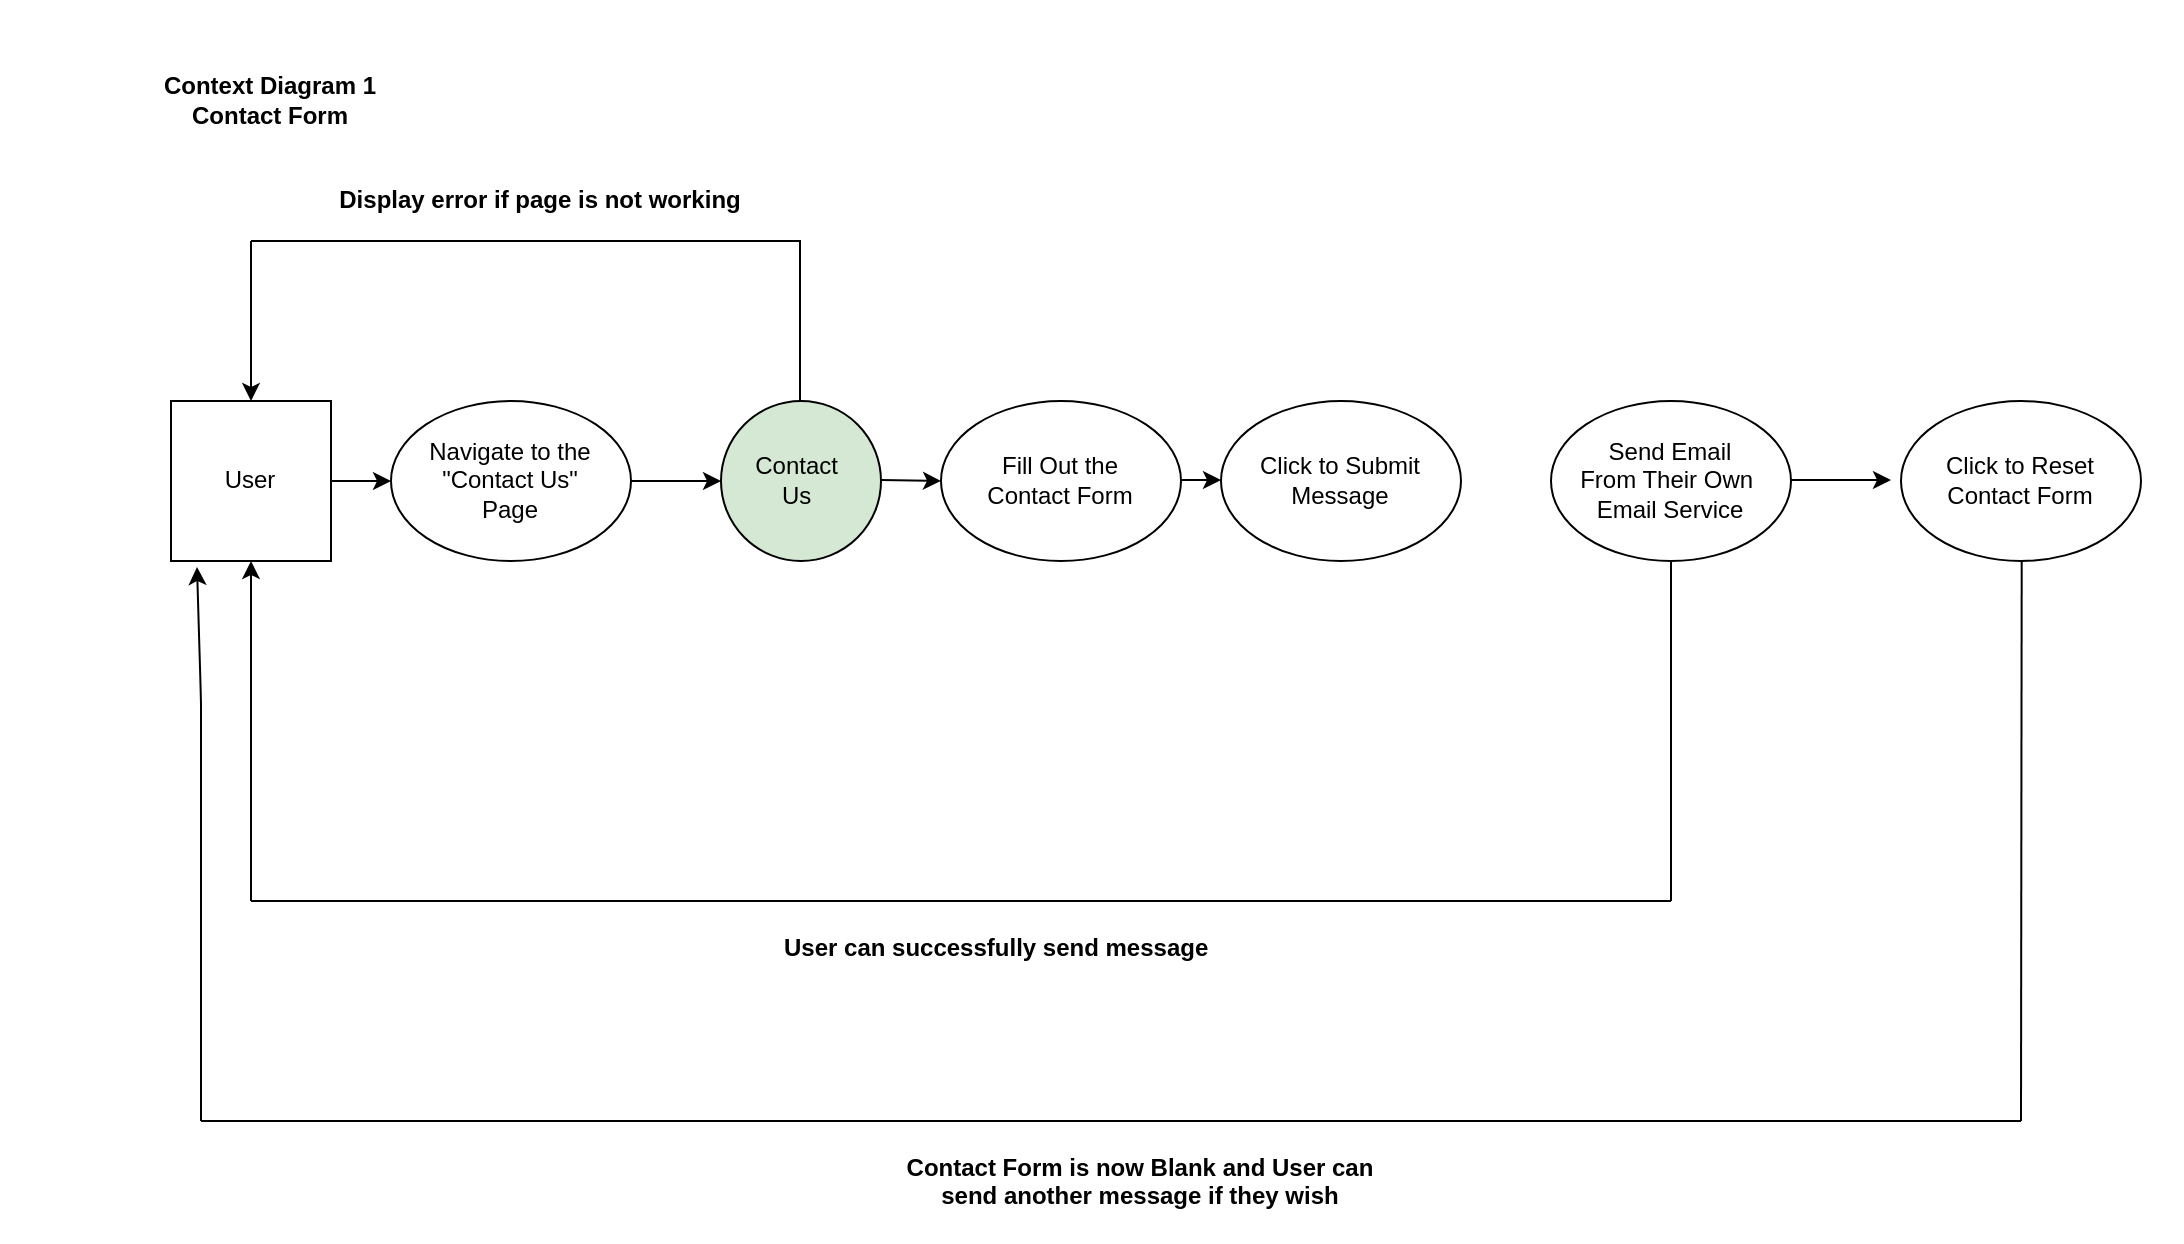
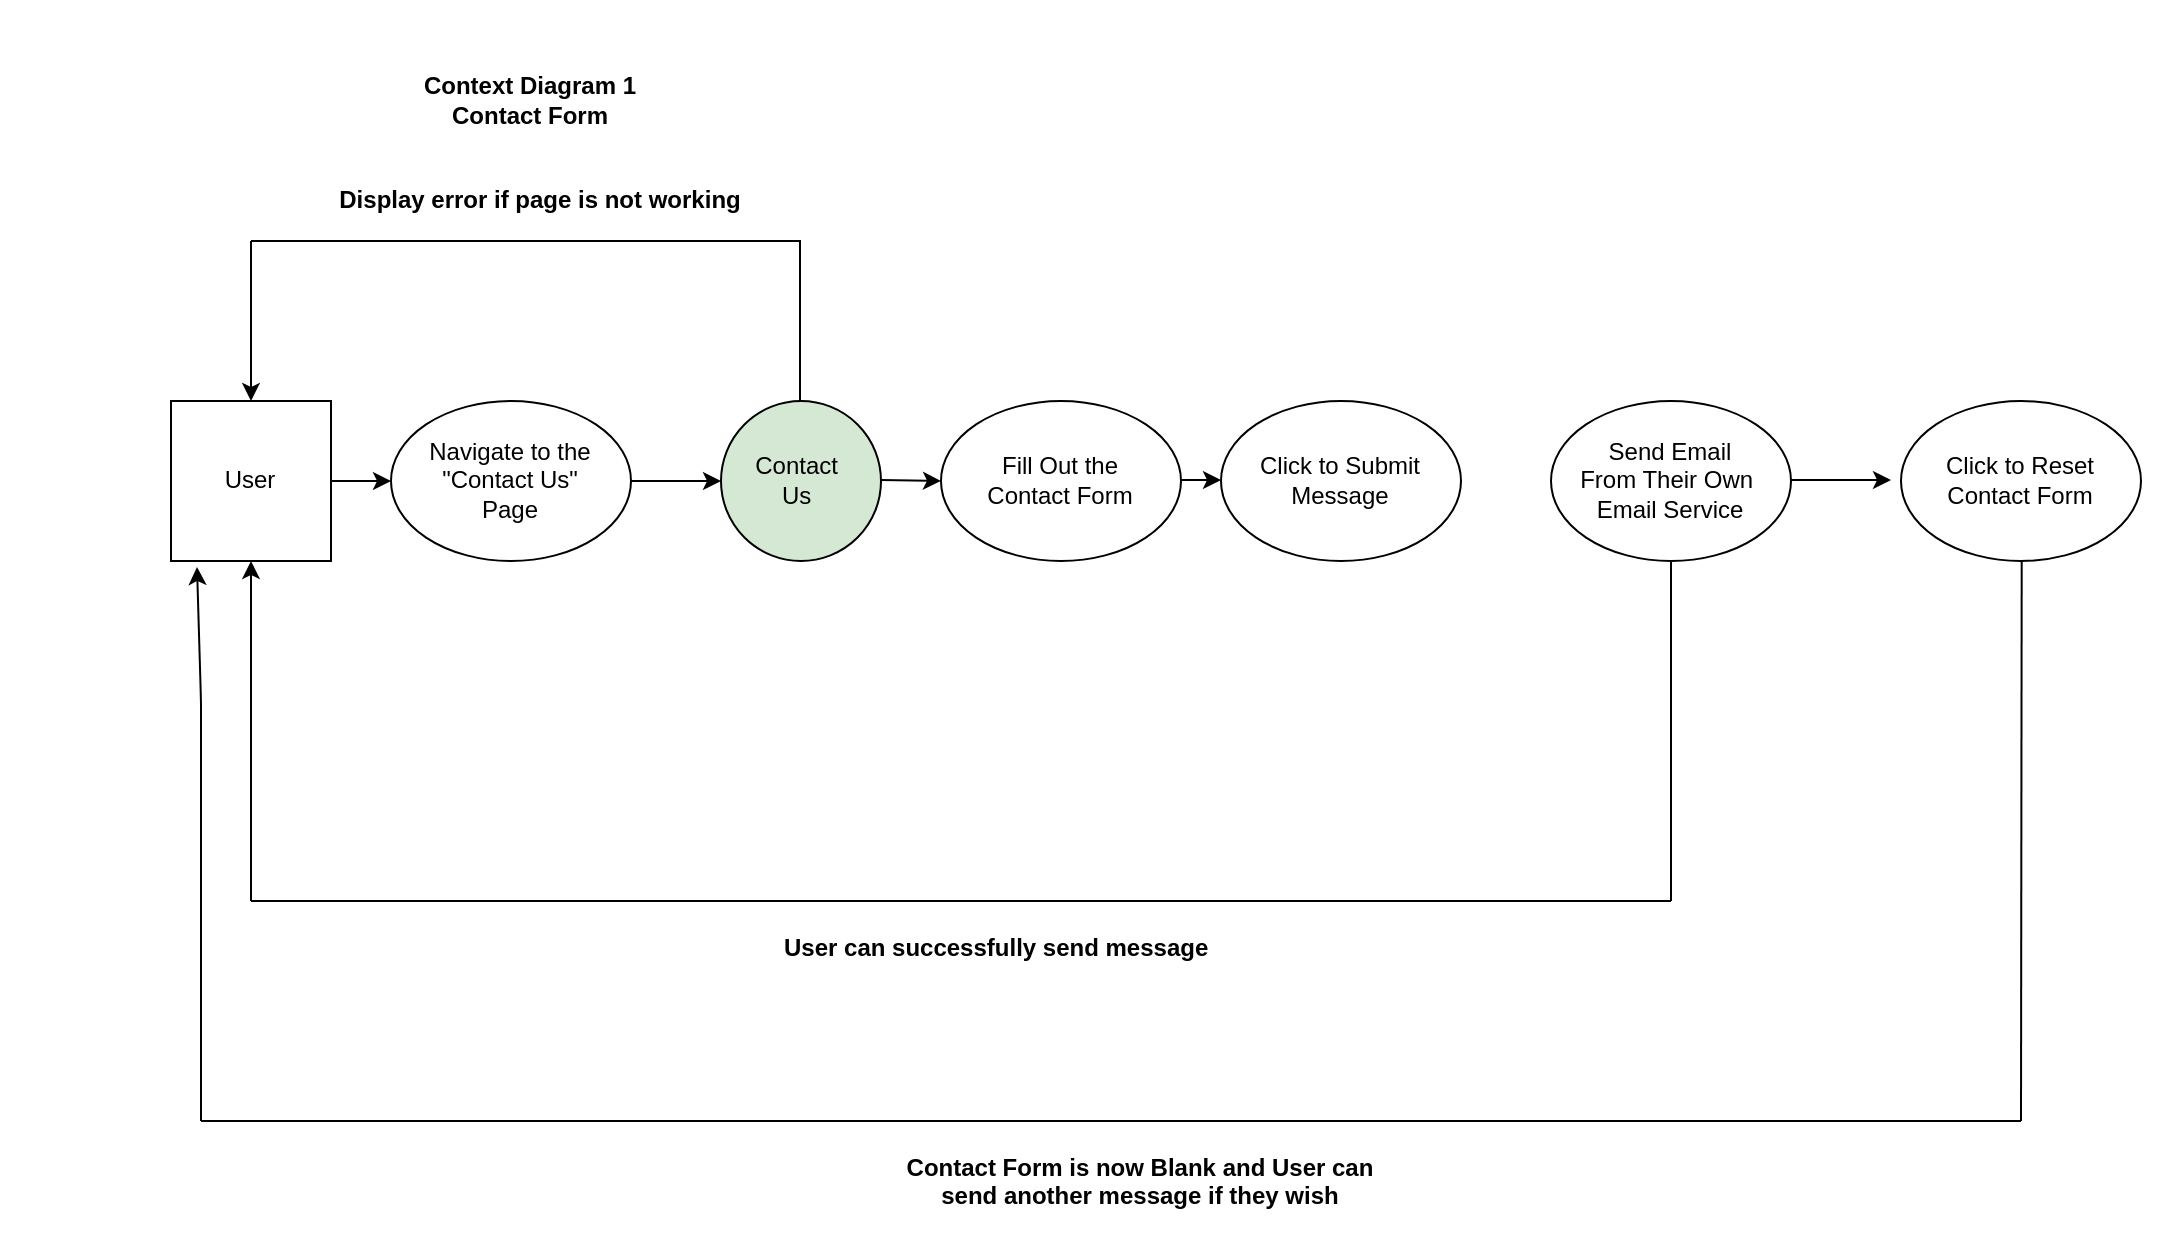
node "Context Diagram 1 Contact Form": moved (271, 101) -> (531, 101)
